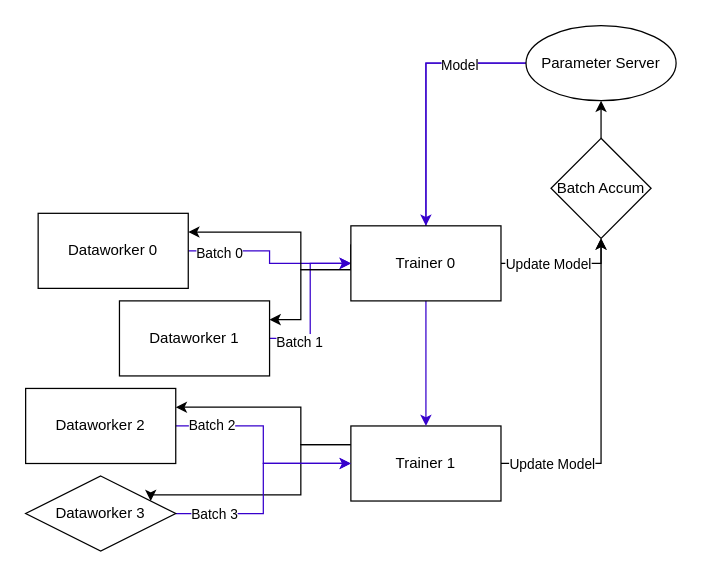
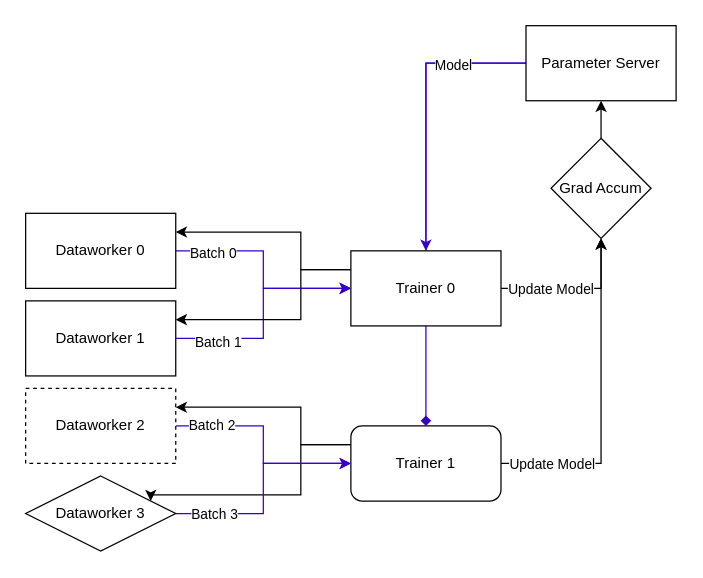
node "Parameter Server": shape ellipse -> rectangle
node "Batch Accum": label "Batch Accum" -> "Grad Accum"
node "Dataworker 0": moved (113, 251) -> (101, 251)
node "Trainer 0": moved (426, 263) -> (426, 288)
node "Dataworker 1": moved (194, 338) -> (101, 338)
edge "Parameter Server" -> "Trainer 1": arrowhead classic -> diamond
node "Dataworker 2": style solid -> dashed
node "Trainer 1": shape rectangle -> rounded rectangle
